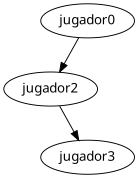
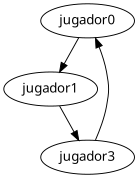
node "jugador2": label "jugador2" -> "jugador1"
edge "jugador3" -> "jugador0": added
